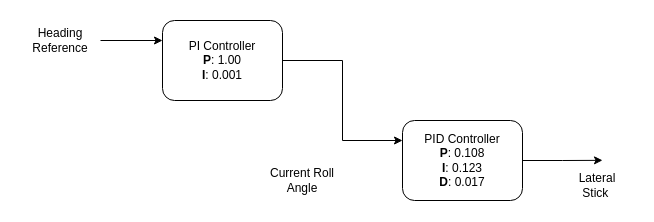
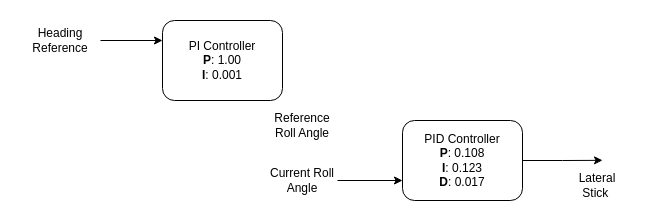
edge "PI Controller P: 1.00 I: 0.001" -> "PID ControllerP: 0.108I: 0.123D: 0.017": removed
node "Reference Roll Angle": added
edge "Current Roll Angle" -> "PID ControllerP: 0.108I: 0.123D: 0.017": added
